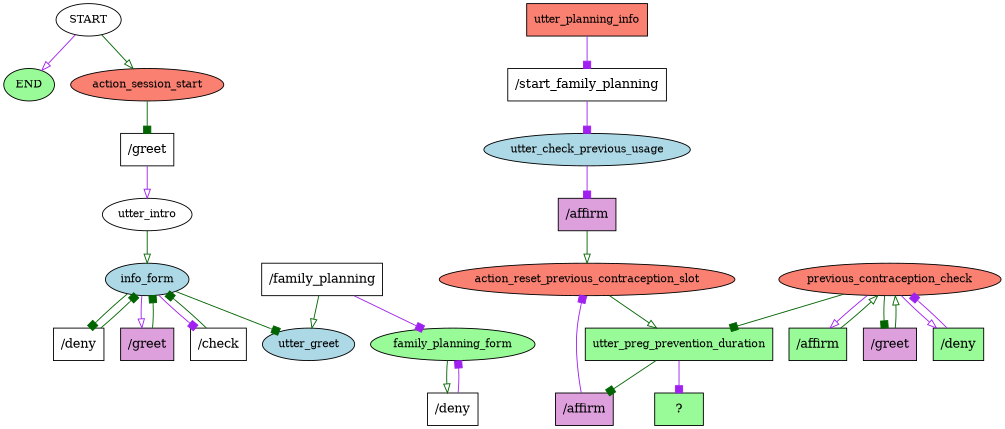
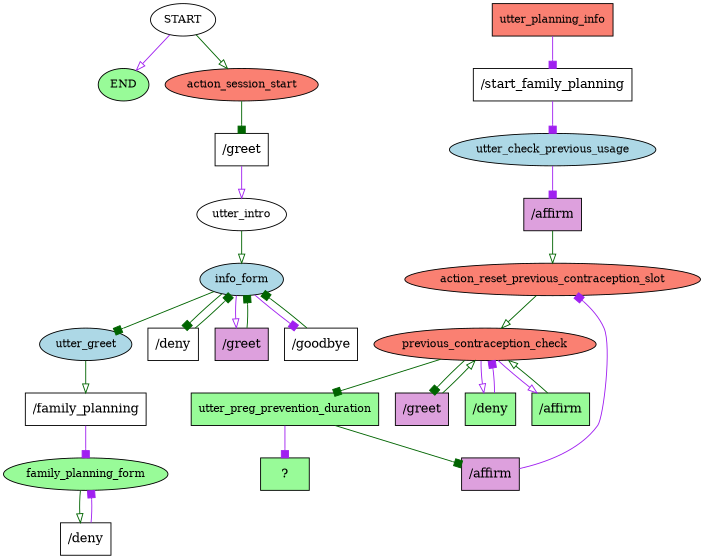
edge "/family_planning" -> "utter_greet": reversed
edge "action_reset_previous_contraception_slot" -> "utter_preg_prevention_duration": now "action_reset_previous_contraception_slot" -> "previous_contraception_check"
node "/check": label "/check" -> "/goodbye"
